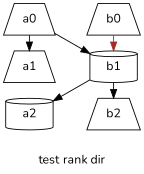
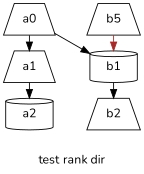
node "b0": label "b0" -> "b5"
edge "b1" -> "a2": now "a1" -> "a2"
